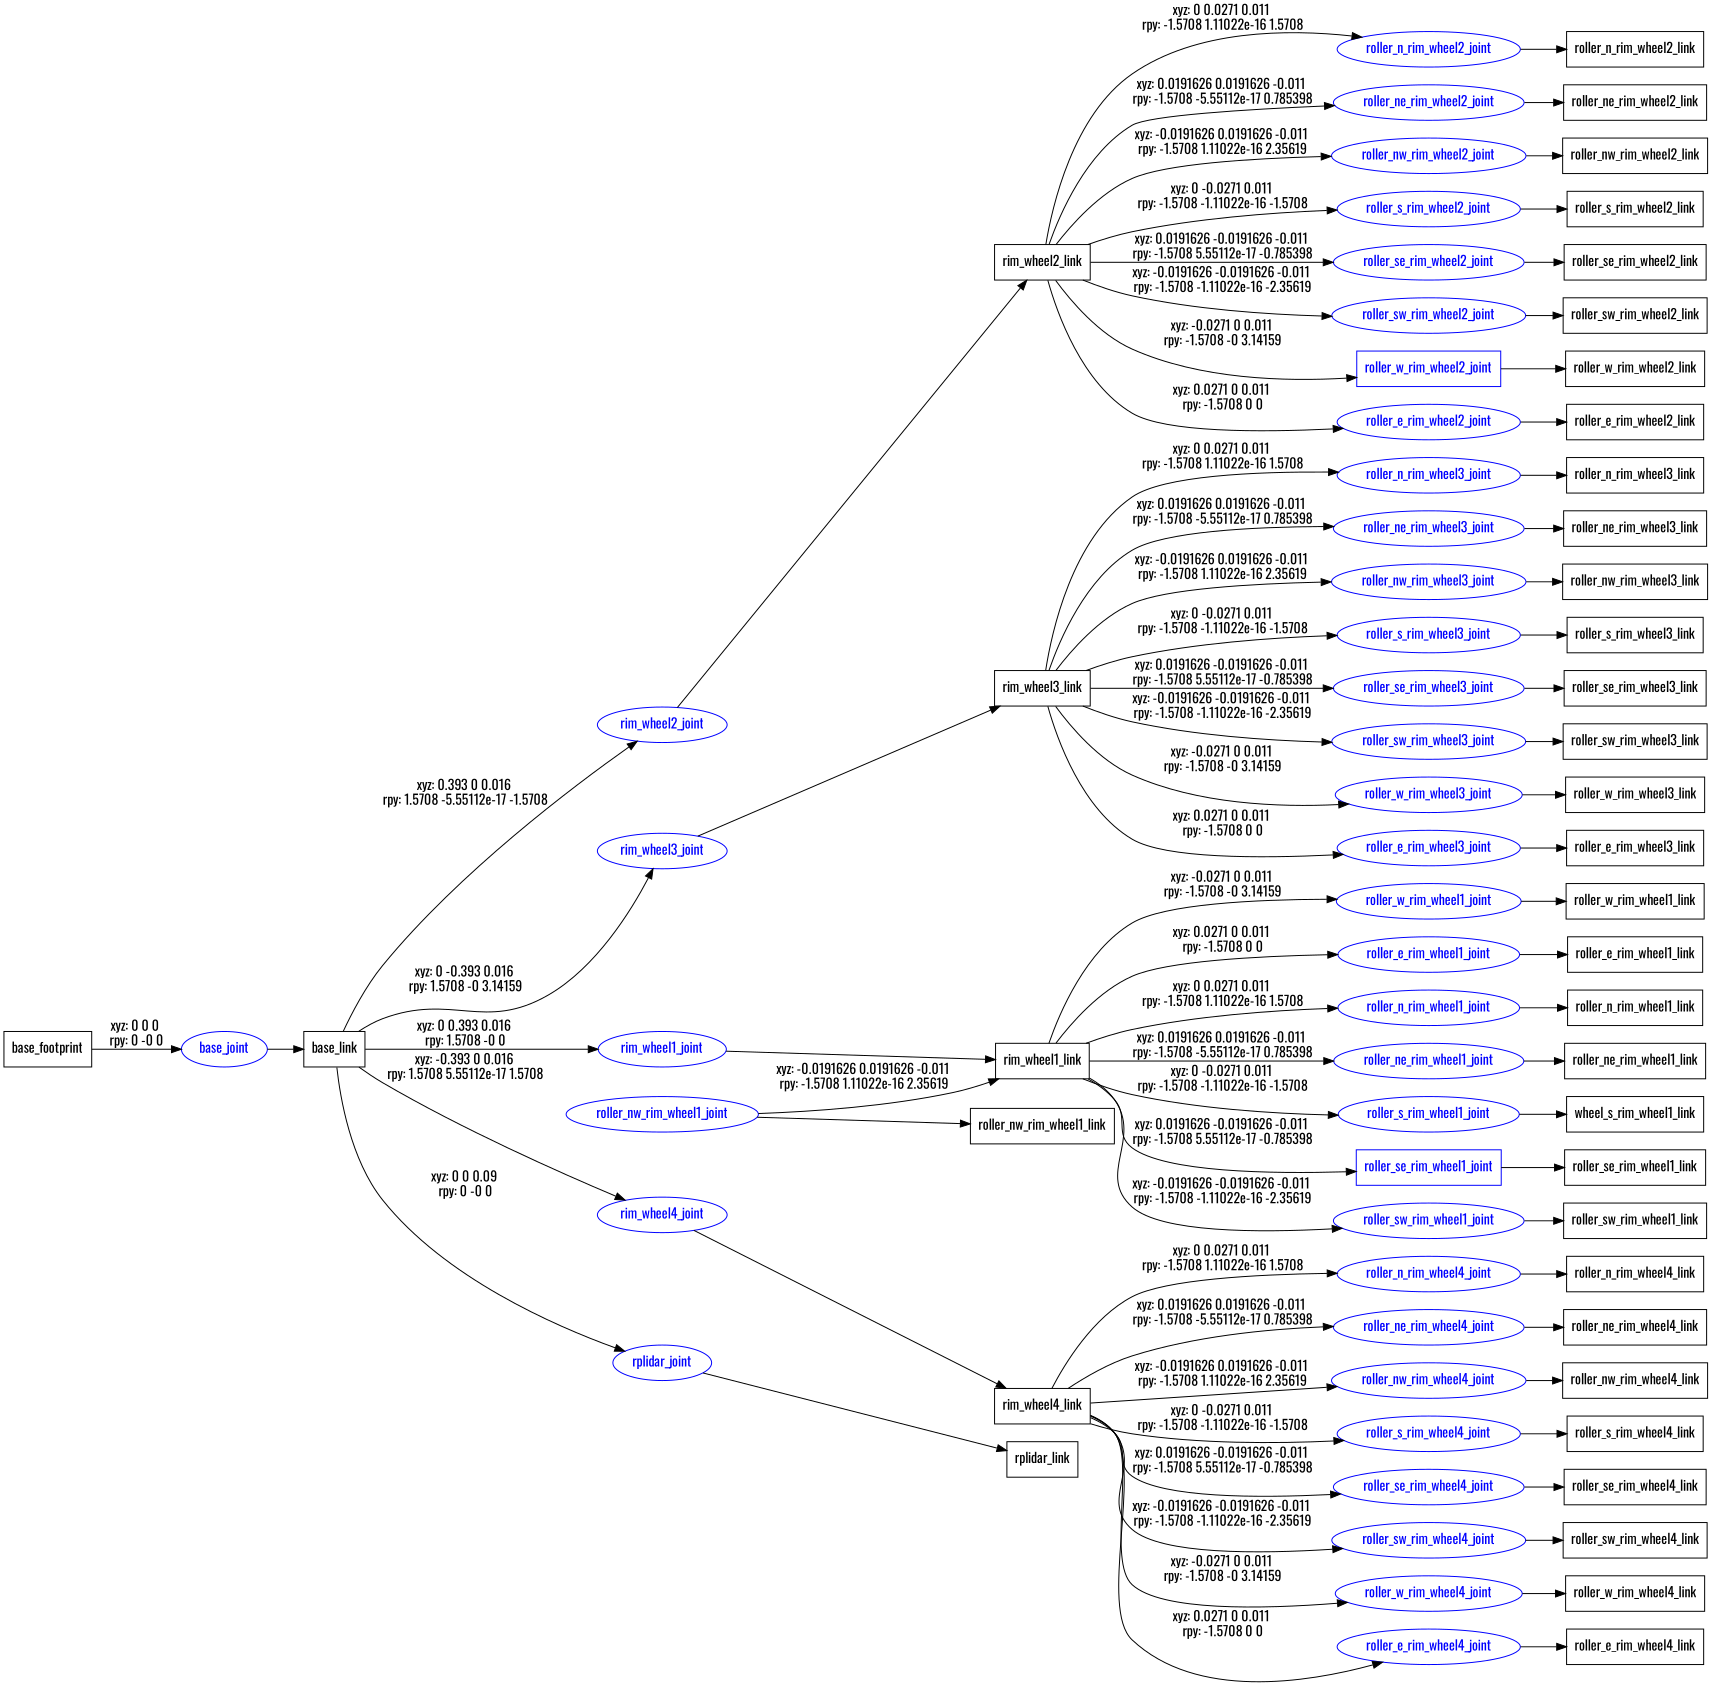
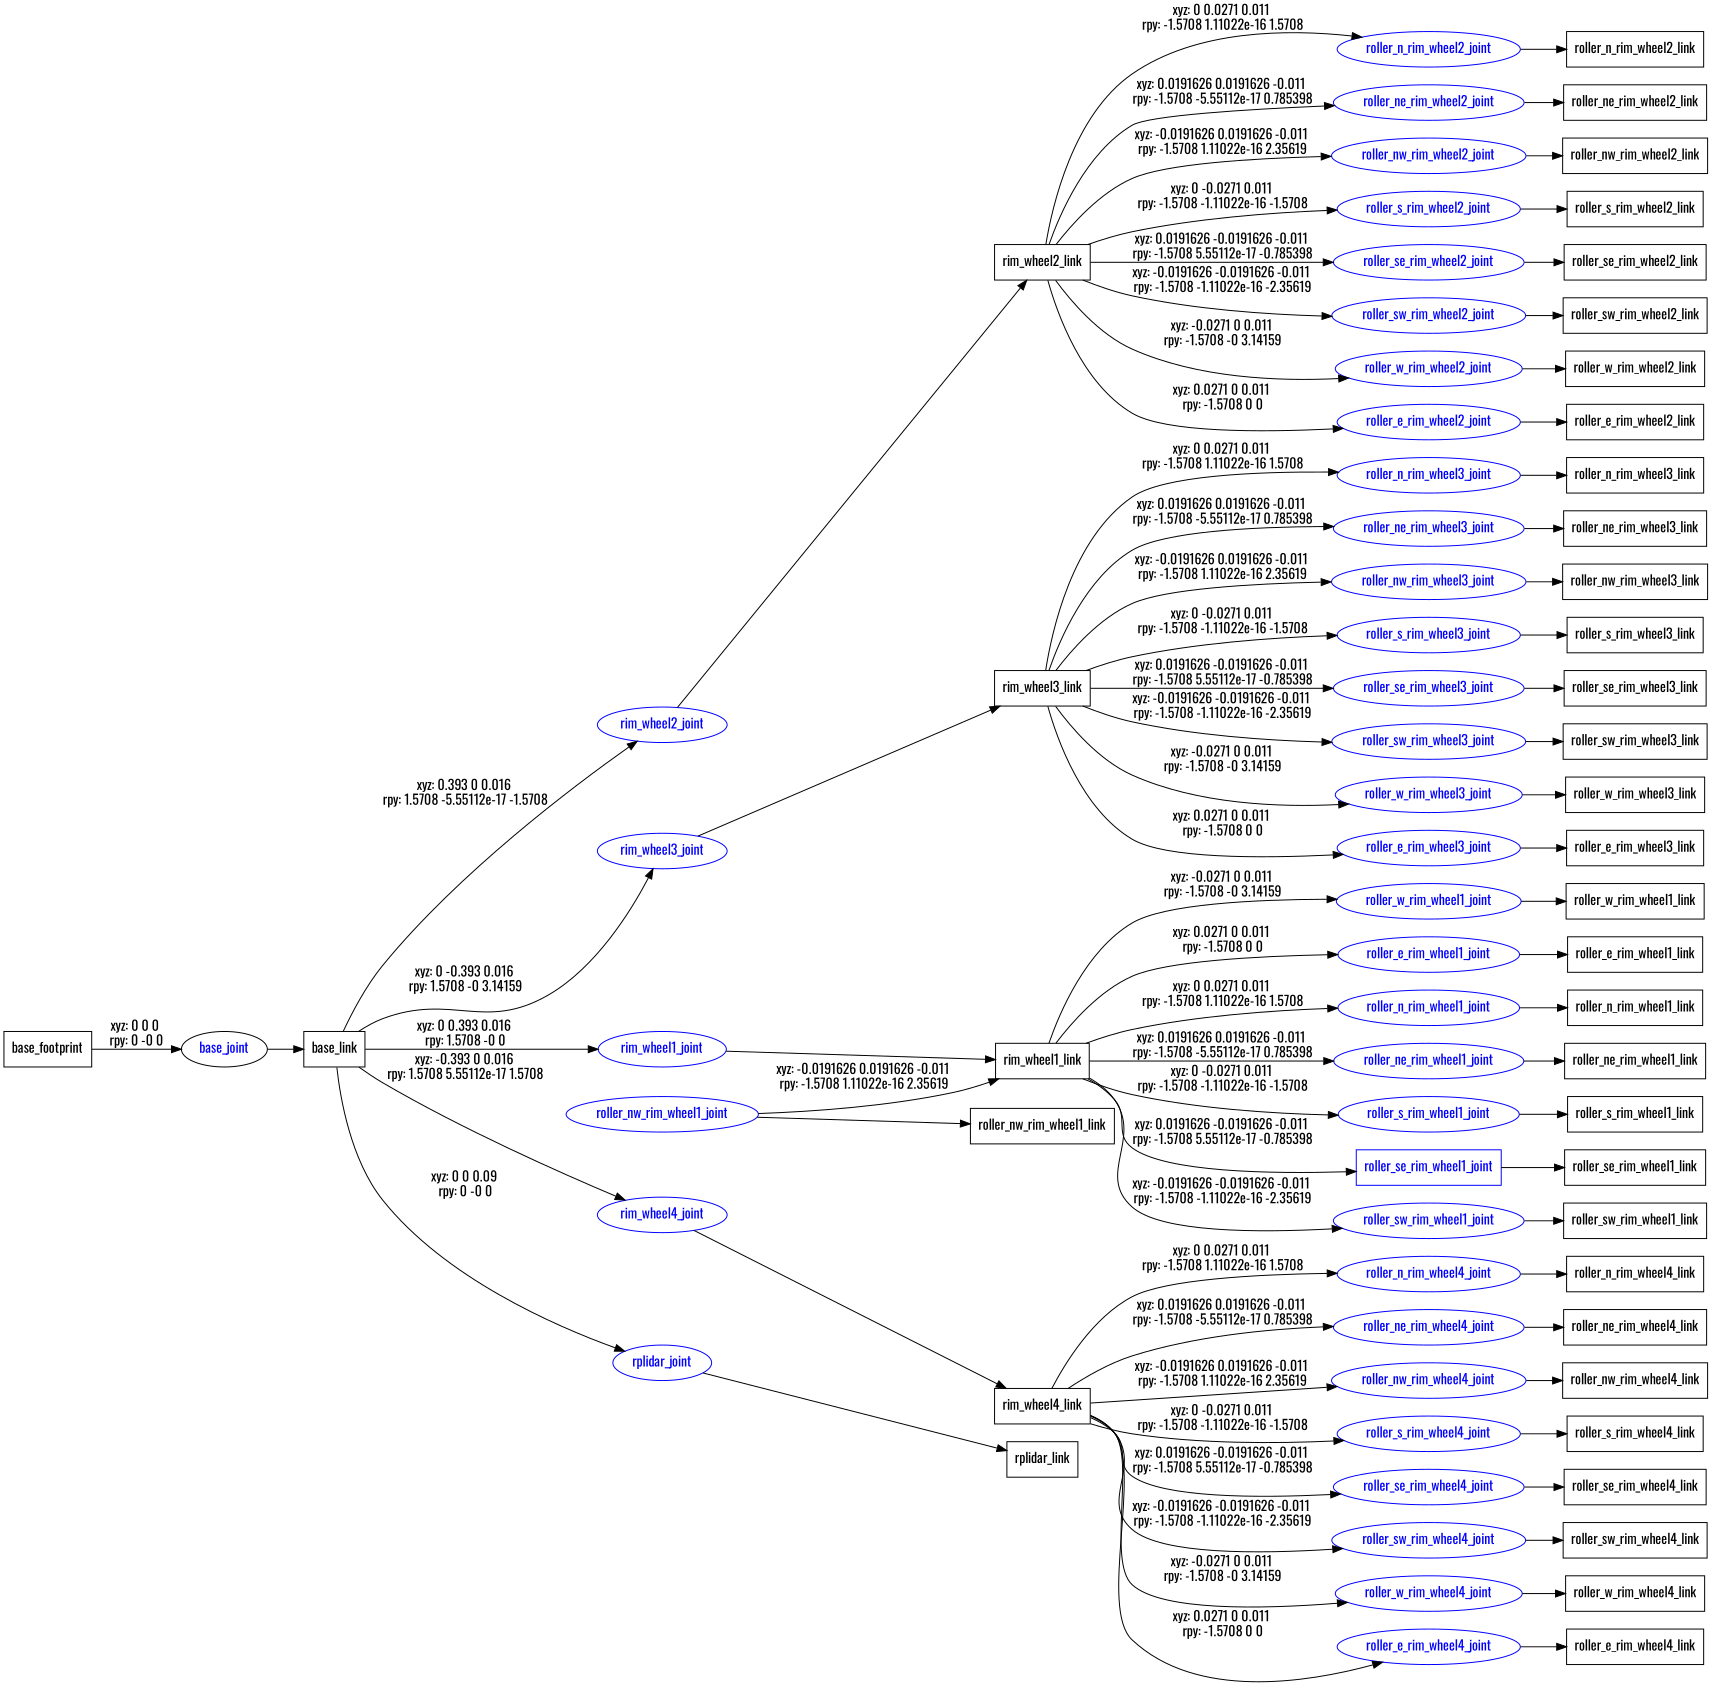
node "roller_w_rim_wheel2_joint": shape box -> ellipse
node "base_joint": color blue -> black
node "wheel_s_rim_wheel1_link": label "wheel_s_rim_wheel1_link" -> "roller_s_rim_wheel1_link"
